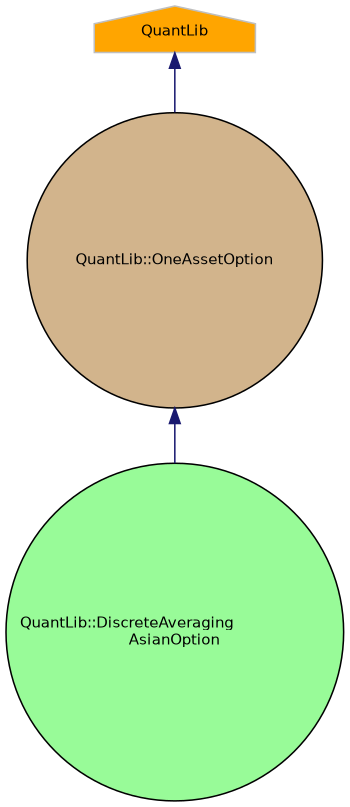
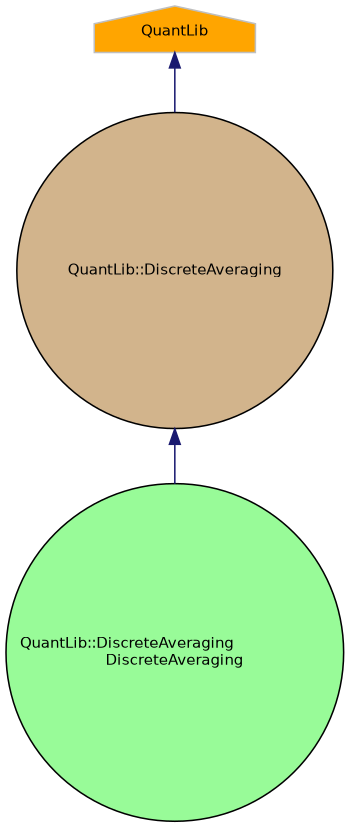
node "QuantLib::OneAssetOption": label "QuantLib::OneAssetOption" -> "QuantLib::DiscreteAveraging"
node "QuantLib::DiscreteAveraging AsianOption": label "QuantLib::DiscreteAveraging AsianOption" -> "QuantLib::DiscreteAveraging DiscreteAveraging"
